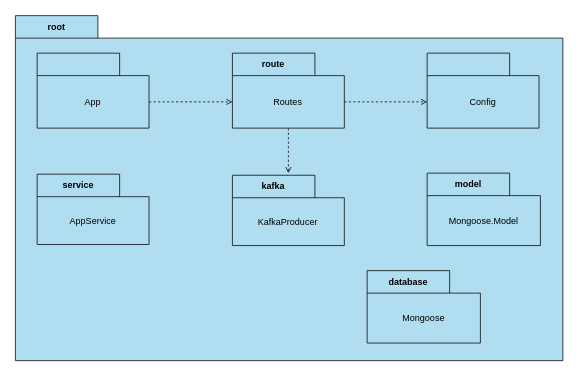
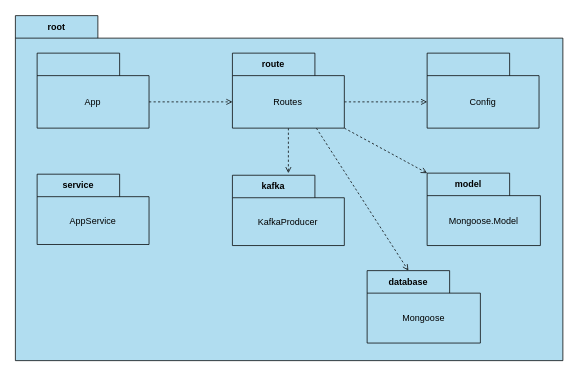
edge "route" -> "model": added
edge "route" -> "database": added
